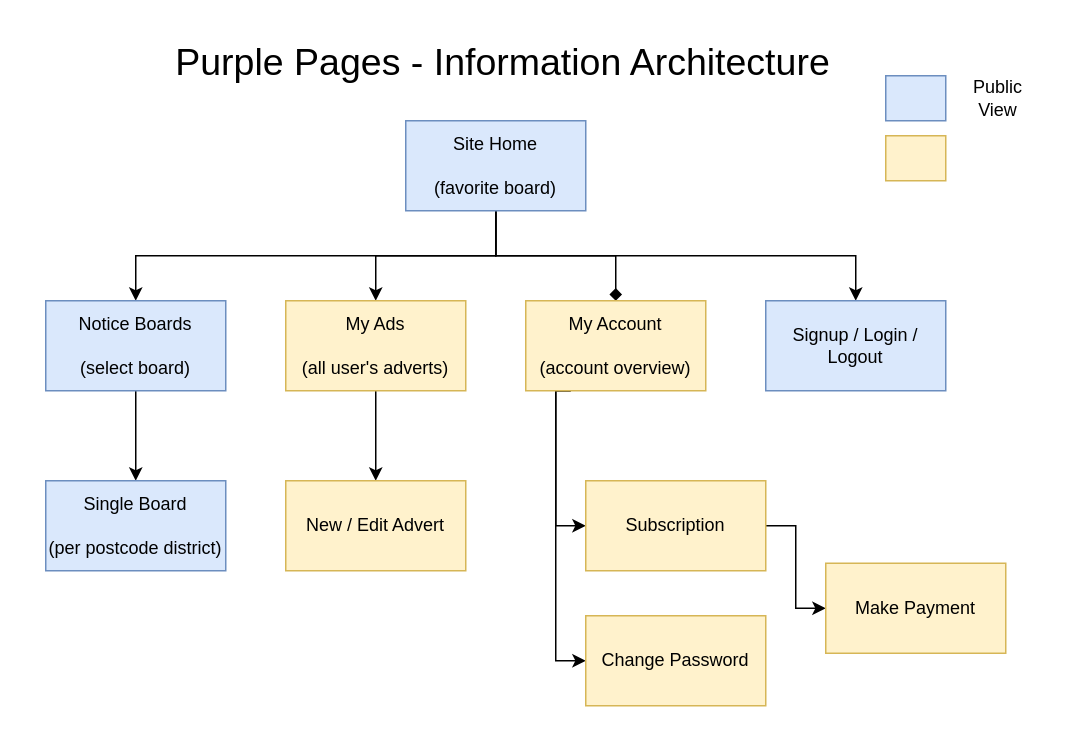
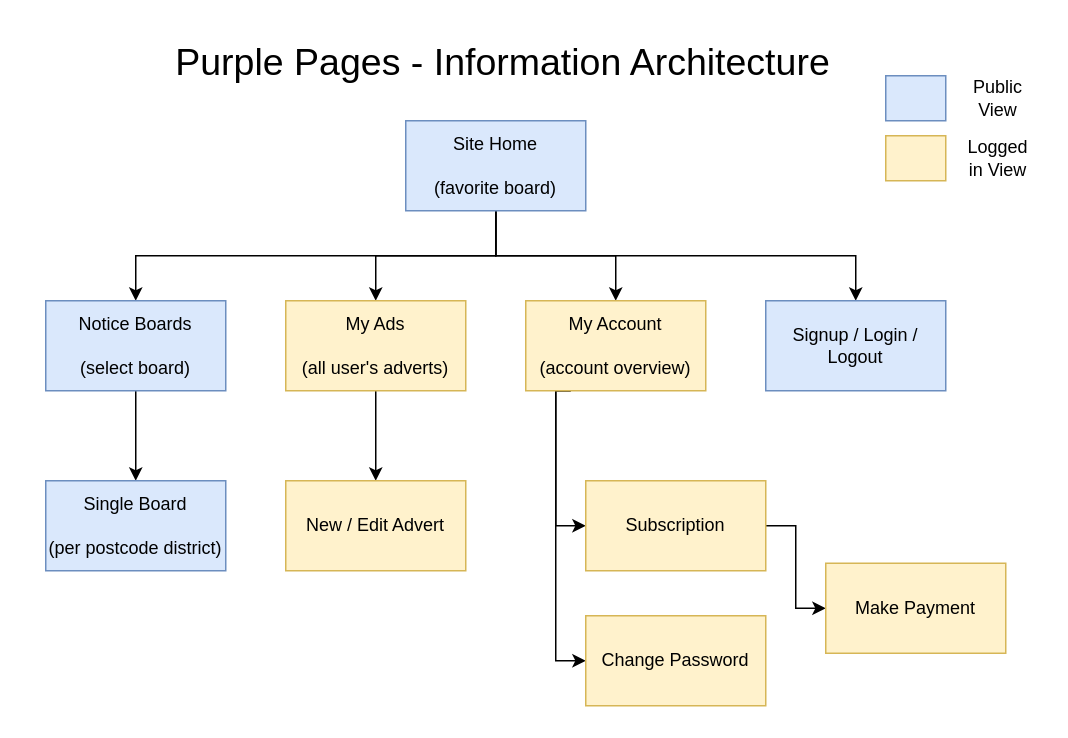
node "Logged in View": added
edge "Site Home (favorite board)" -> "My Account (account overview)": arrowhead diamond -> classic
